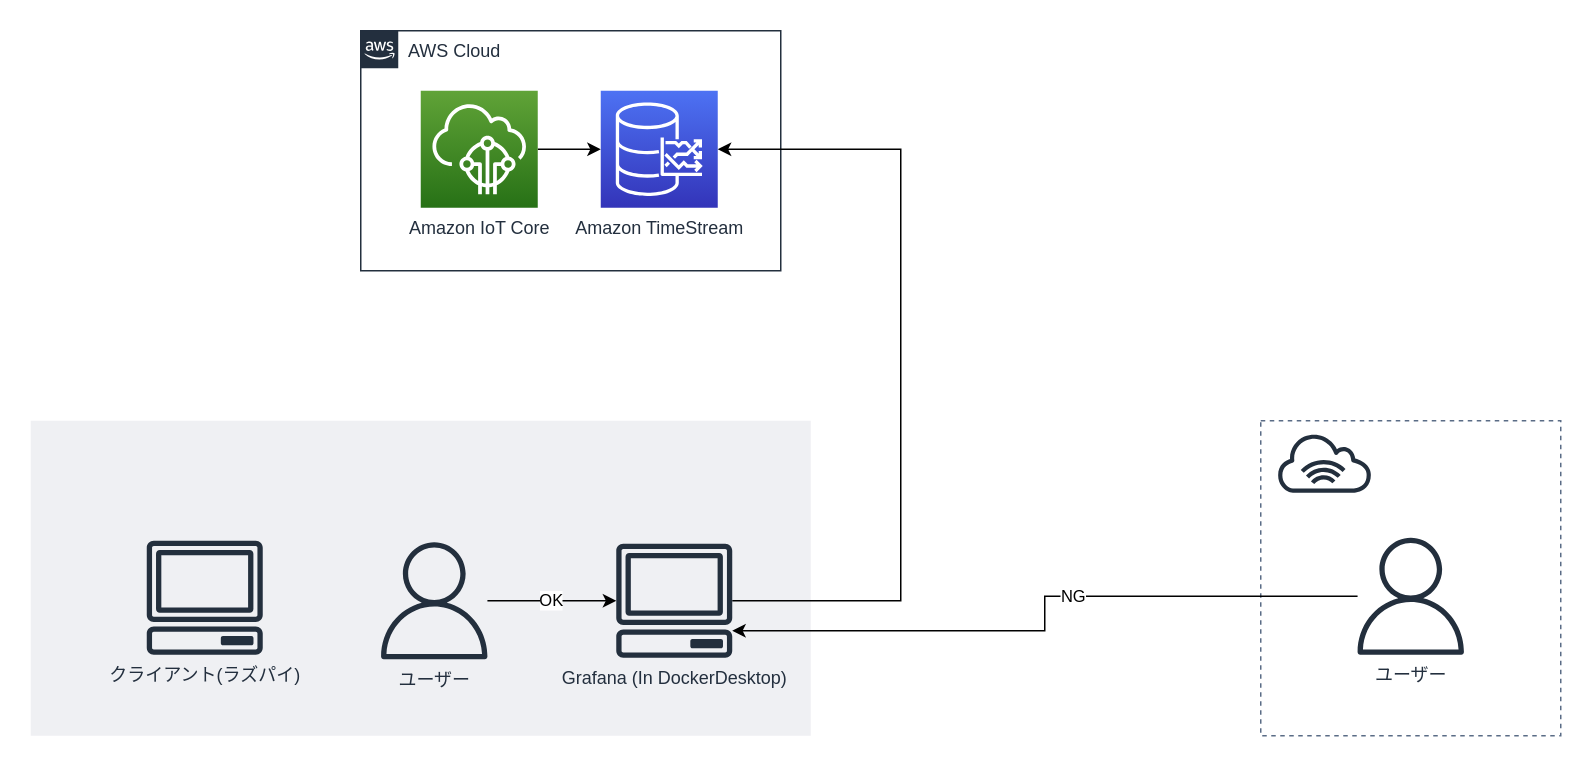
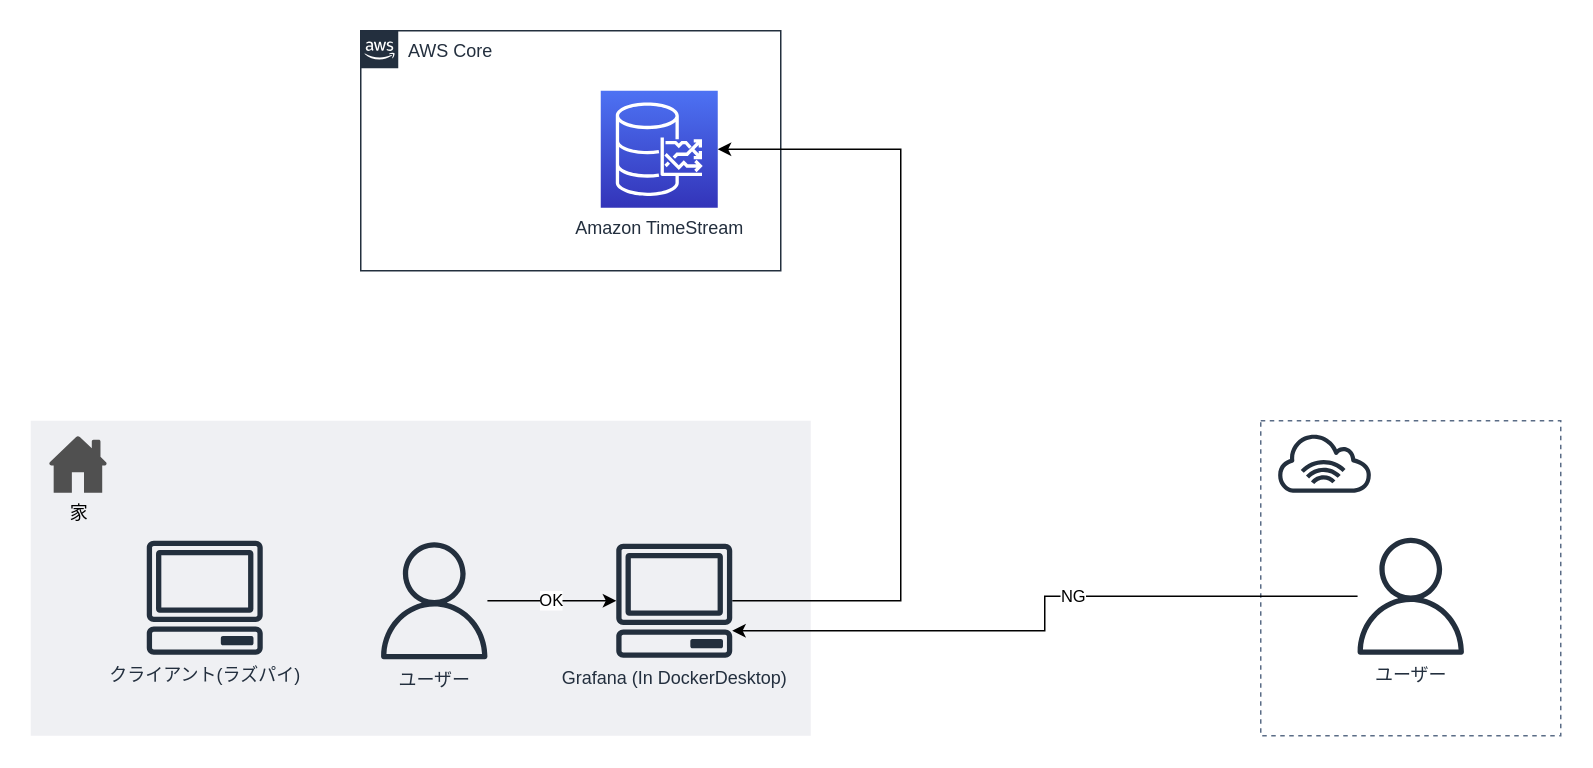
node "AWS Cloud": label "AWS Cloud" -> "AWS Core"
node "Amazon IoT Core": removed
edge "Amazon IoT Core" -> "Amazon TimeStream": removed
node "家": added
